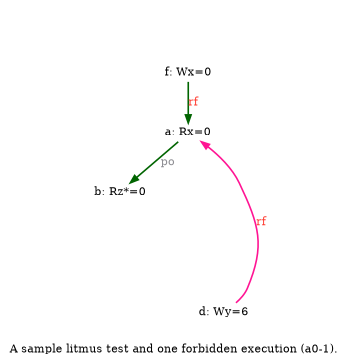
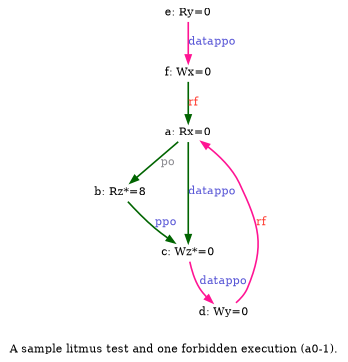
node "e: Ry=0": added
node "b: Rz*=0": label "b: Rz*=0" -> "b: Rz*=8"
node "c: Wz*=0": added
node "d: Wy=6": label "d: Wy=6" -> "d: Wy=0"
